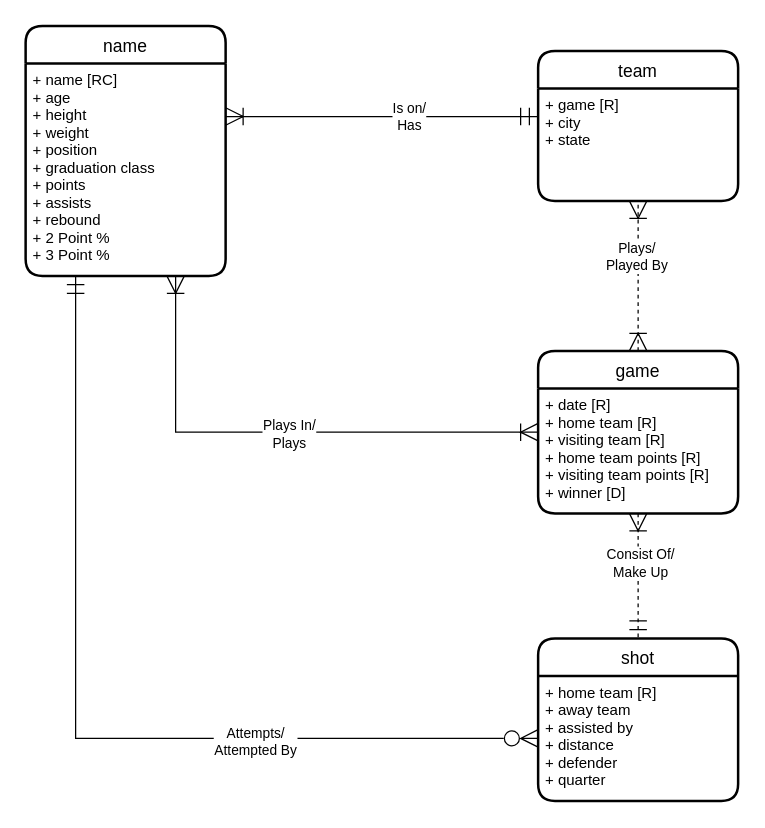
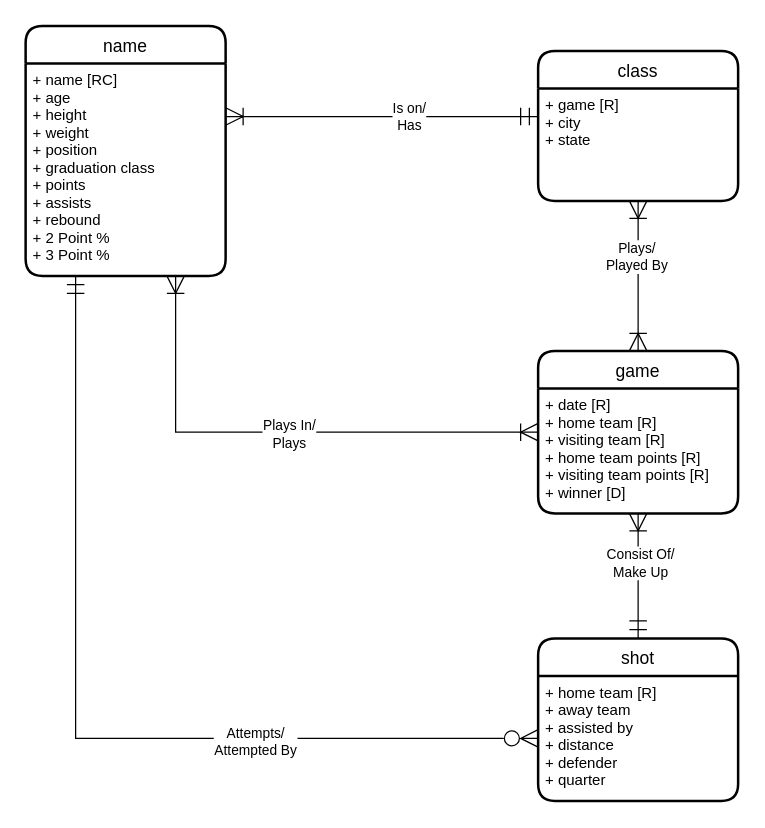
node "team": label "team" -> "class"
edge "+ game [R] + city + state" -- "game": style dashed -> solid
edge "game" -- "shot": style dashed -> solid
